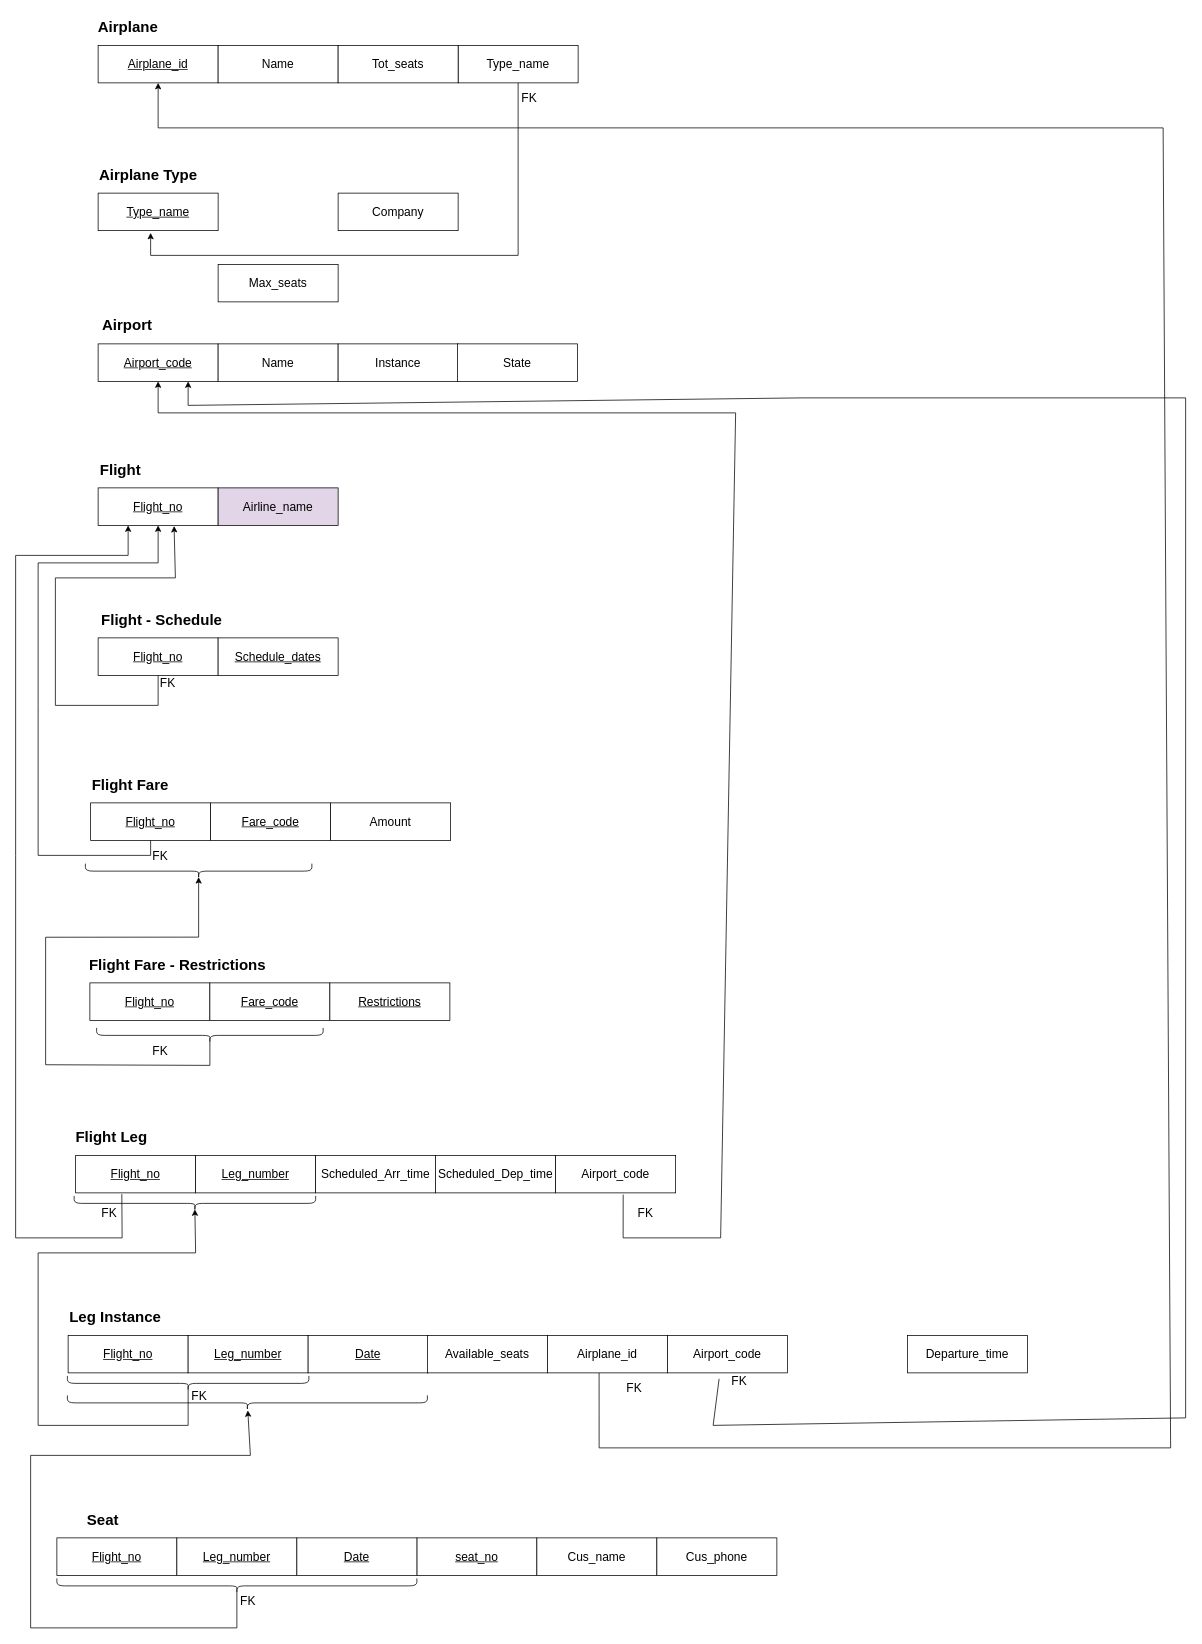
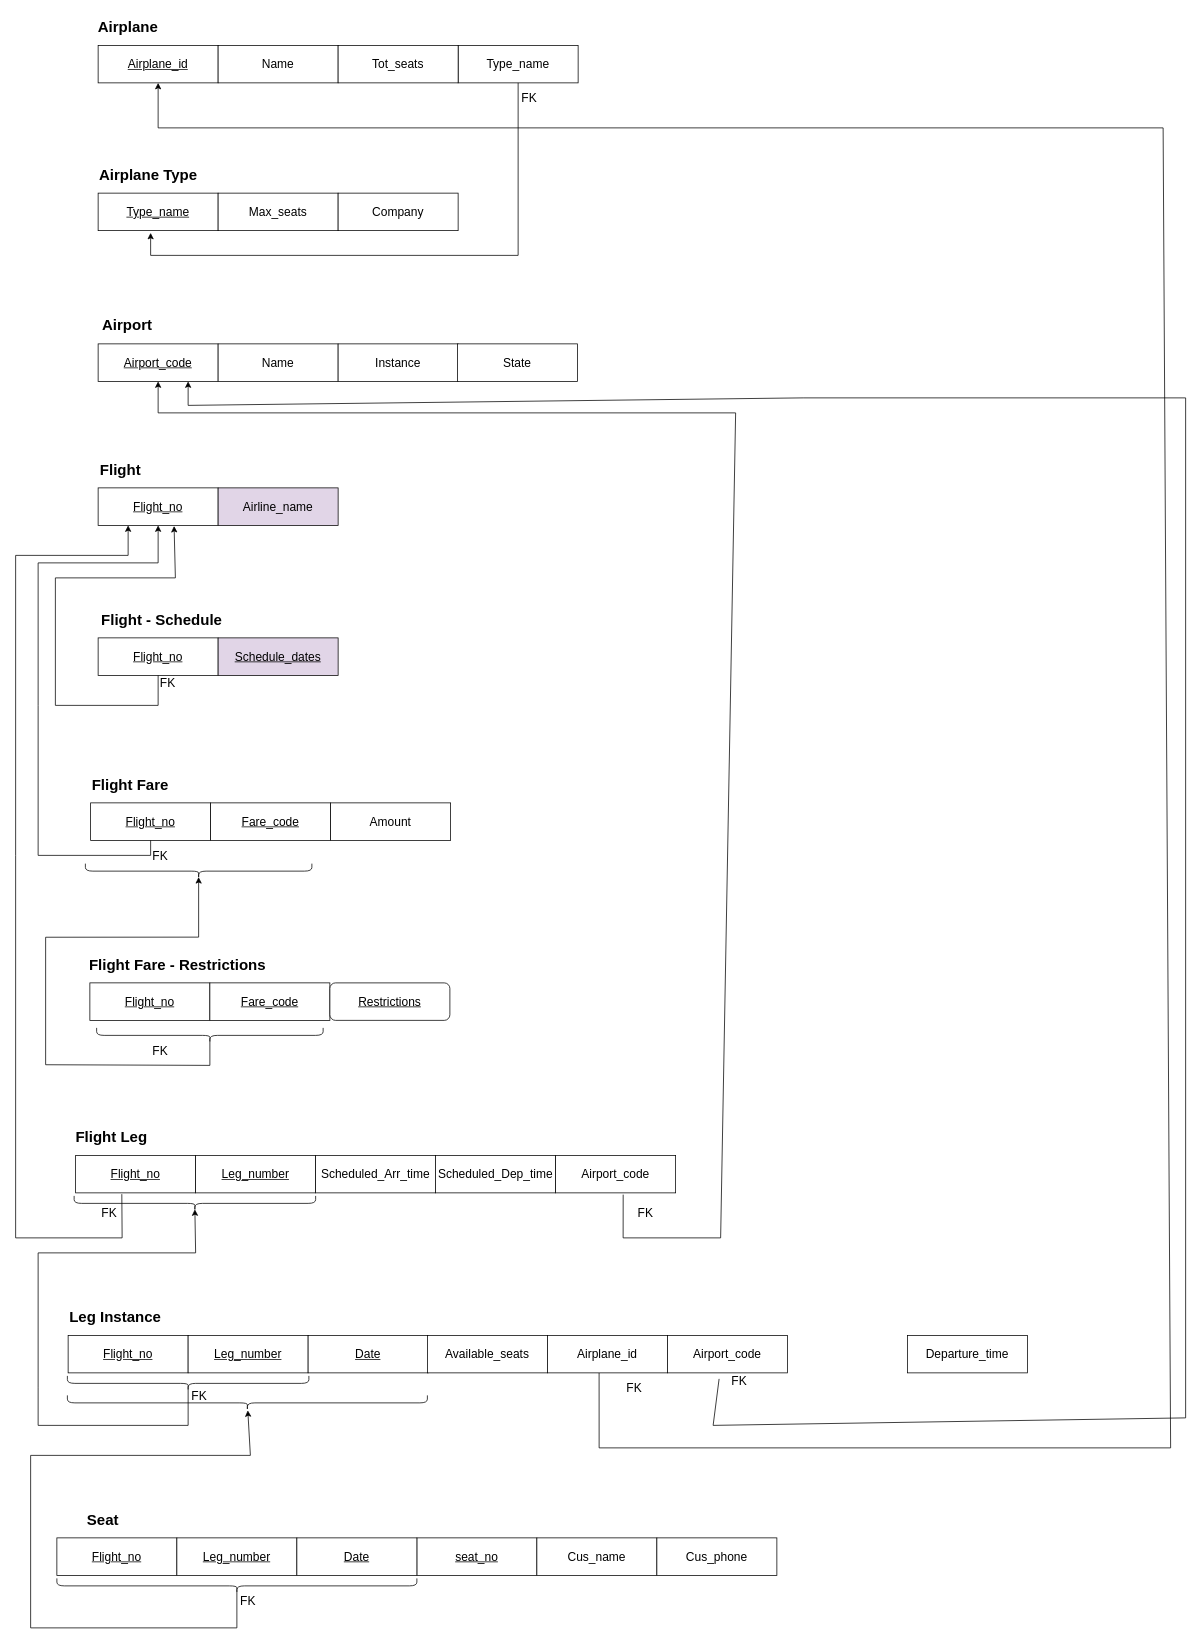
node "Max_seats": moved (278, 283) -> (278, 212)
node "Schedule_dates": fillcolor #ffffff -> #e1d5e7
node "Restrictions": shape rectangle -> rounded rectangle
